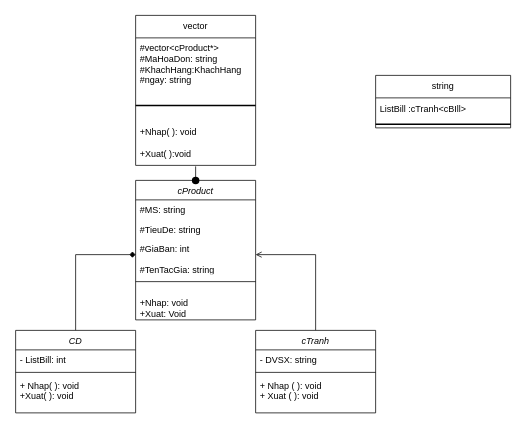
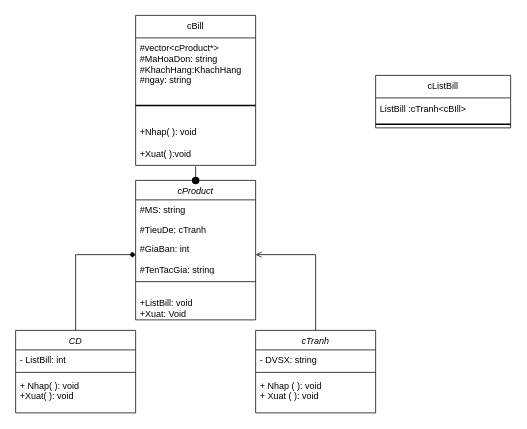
node "vector": label "vector" -> "cBill"
node "string": label "string" -> "cListBill"
node "#TieuDe: string": label "#TieuDe: string" -> "#TieuDe: cTranh"
node "+Nhap: void +Xuat: Void": label "+Nhap: void +Xuat: Void" -> "+ListBill: void +Xuat: Void"
